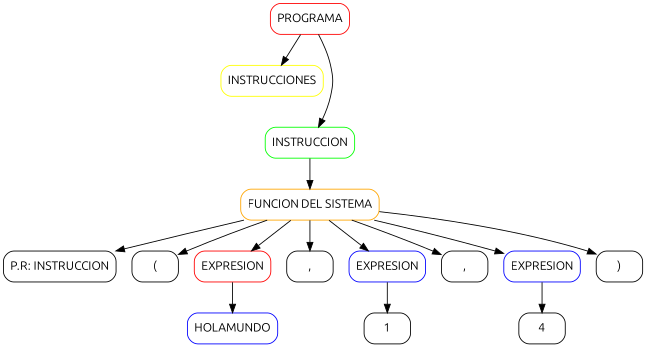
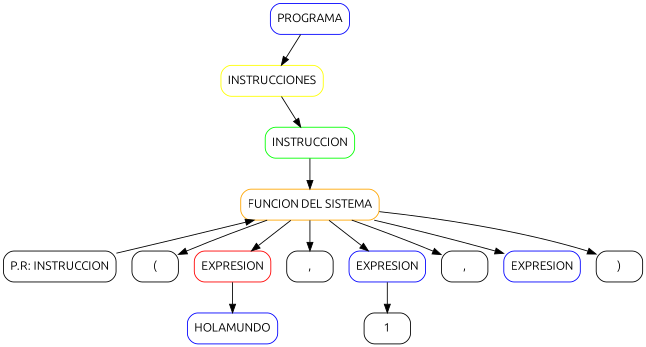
node "PROGRAMA": color red -> blue
edge "PROGRAMA" -> "INSTRUCCION": now "INSTRUCCIONES" -> "INSTRUCCION"
edge "FUNCION DEL SISTEMA" -> "P.R: INSTRUCCION": reversed
node "4": removed
